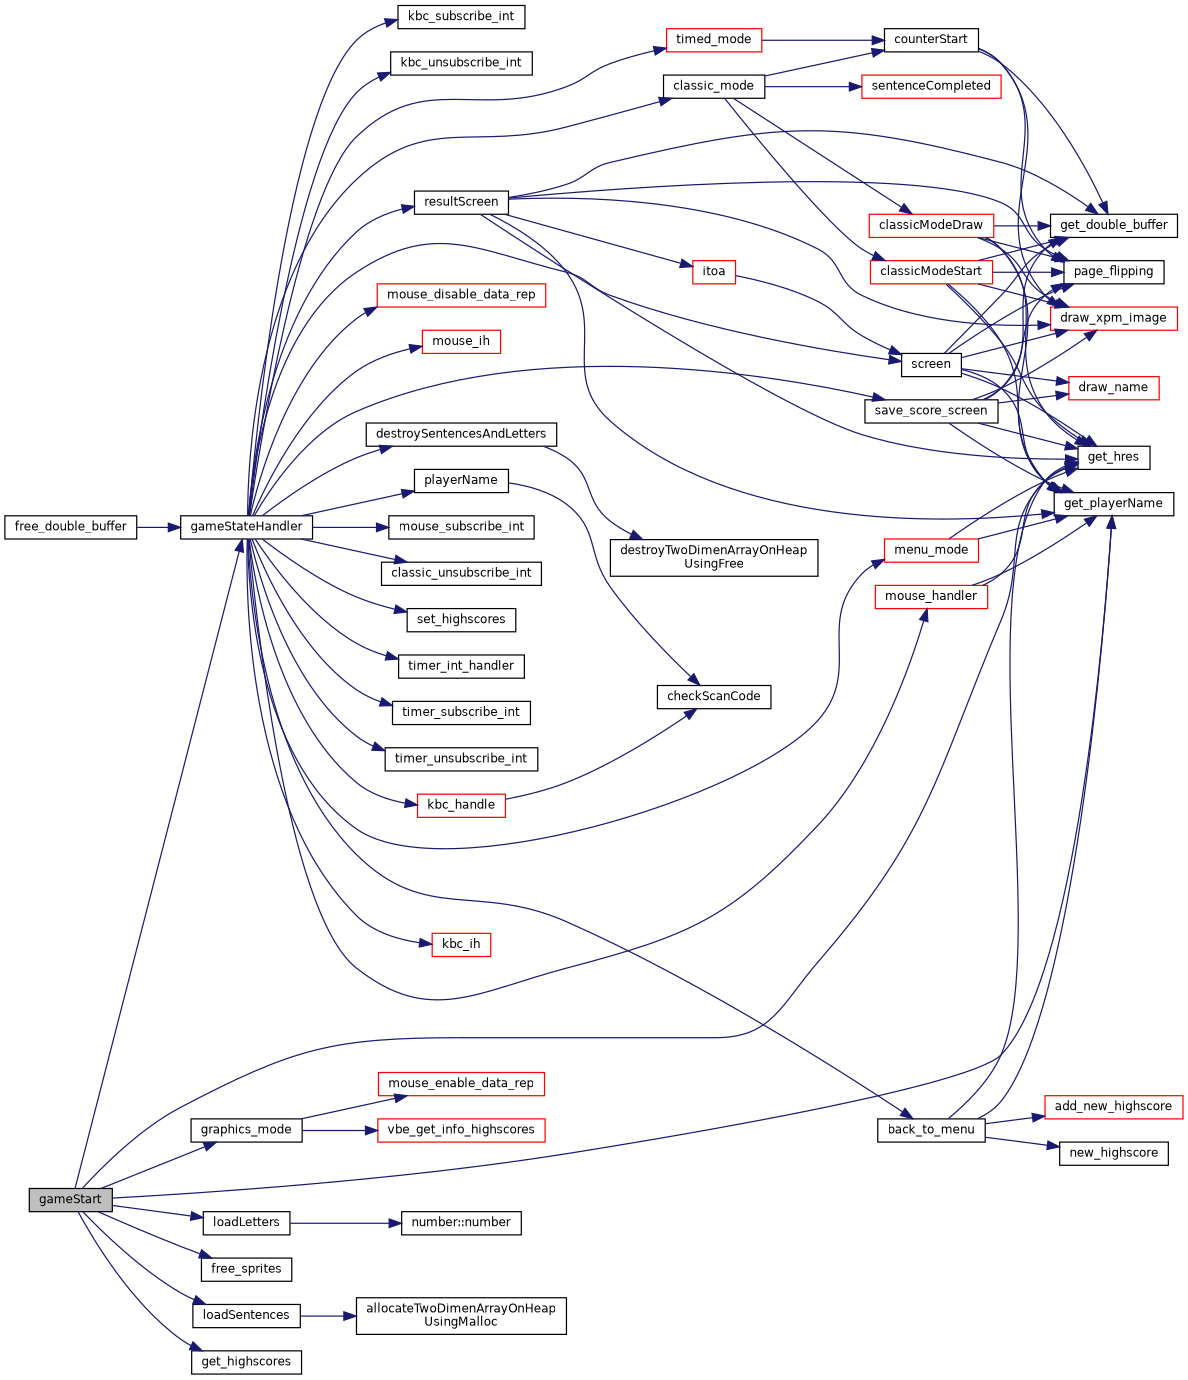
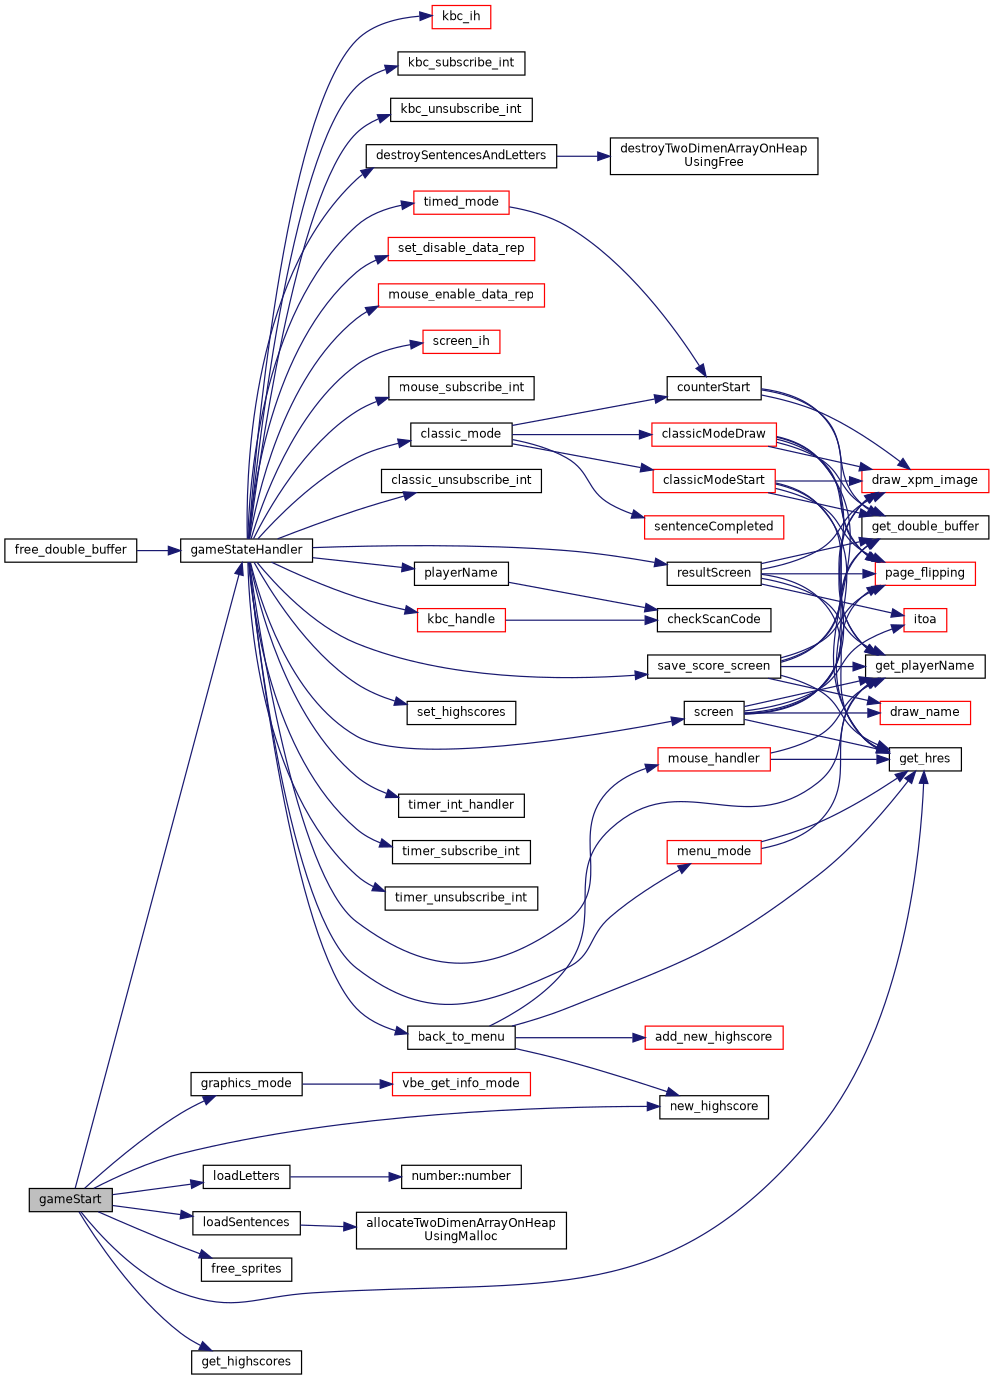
node "page_flipping": color black -> red
node "mouse_disable_data_rep": label "mouse_disable_data_rep" -> "set_disable_data_rep"
edge "itoa" -> "screen": reversed
node "mouse_ih": label "mouse_ih" -> "screen_ih"
edge "gameStart" -> "get_playerName": now "gameStart" -> "new_highscore"
edge "graphics_mode" -> "mouse_enable_data_rep": now "gameStateHandler" -> "mouse_enable_data_rep"
node "vbe_get_info_highscores": label "vbe_get_info_highscores" -> "vbe_get_info_mode"
